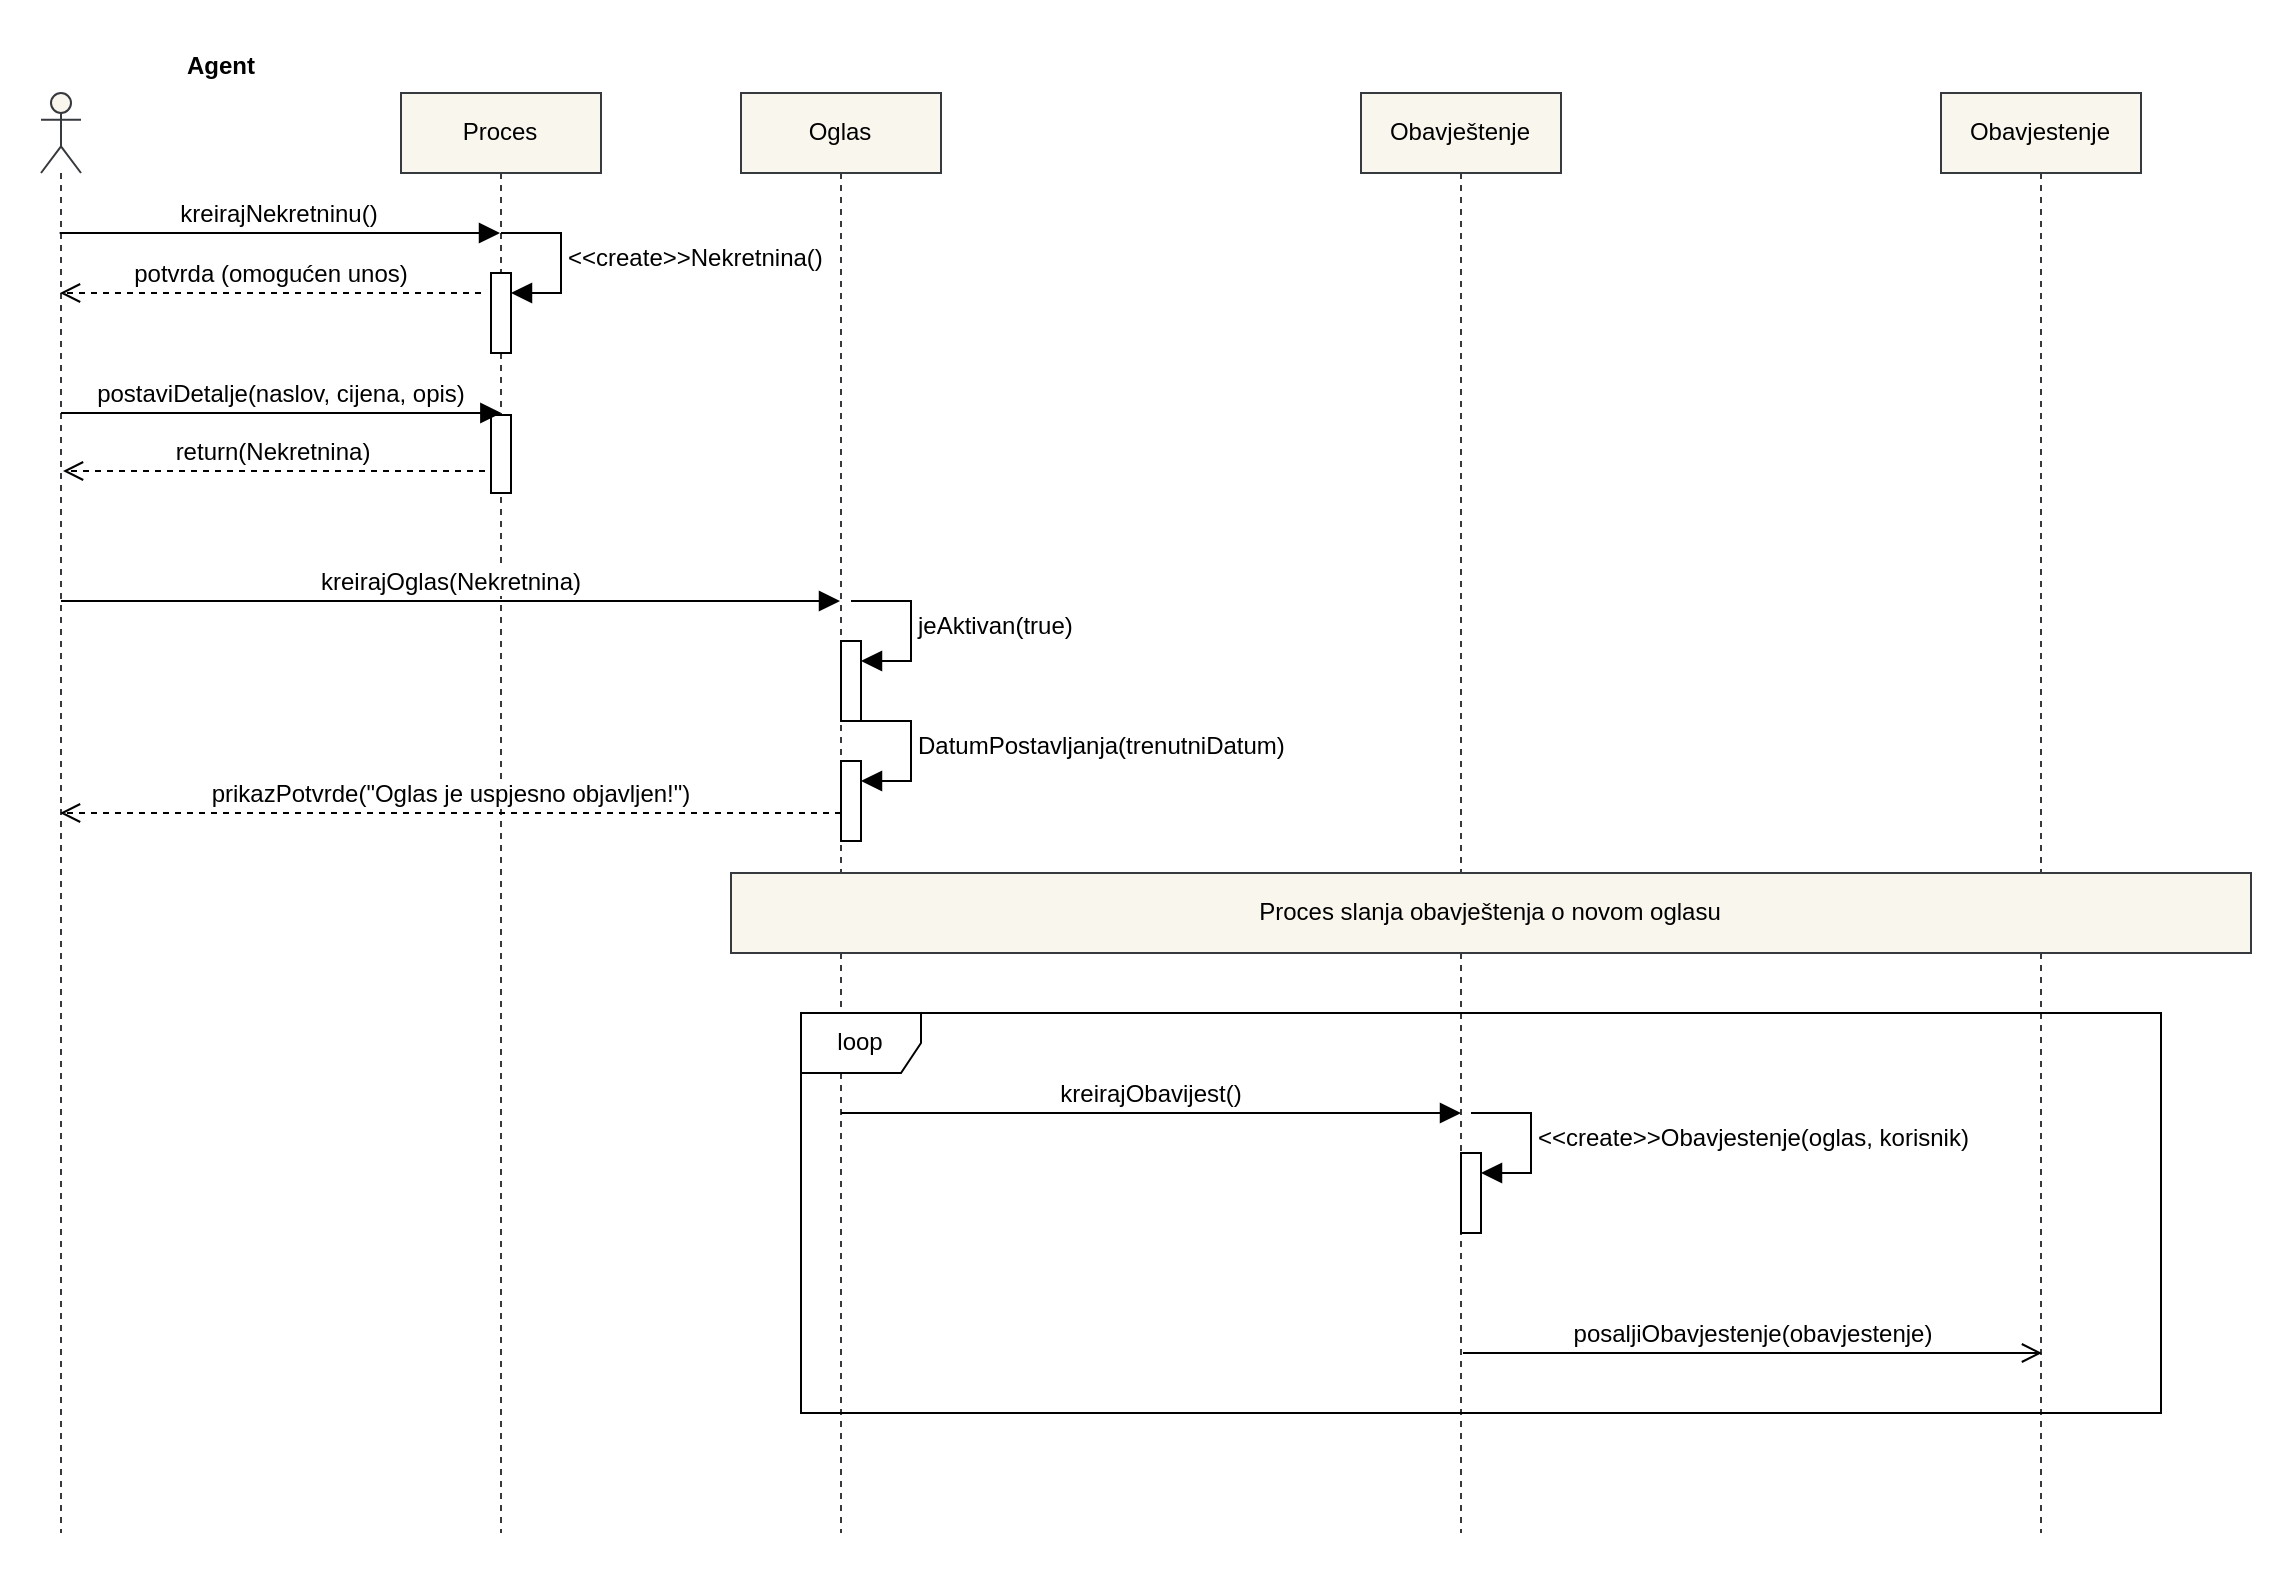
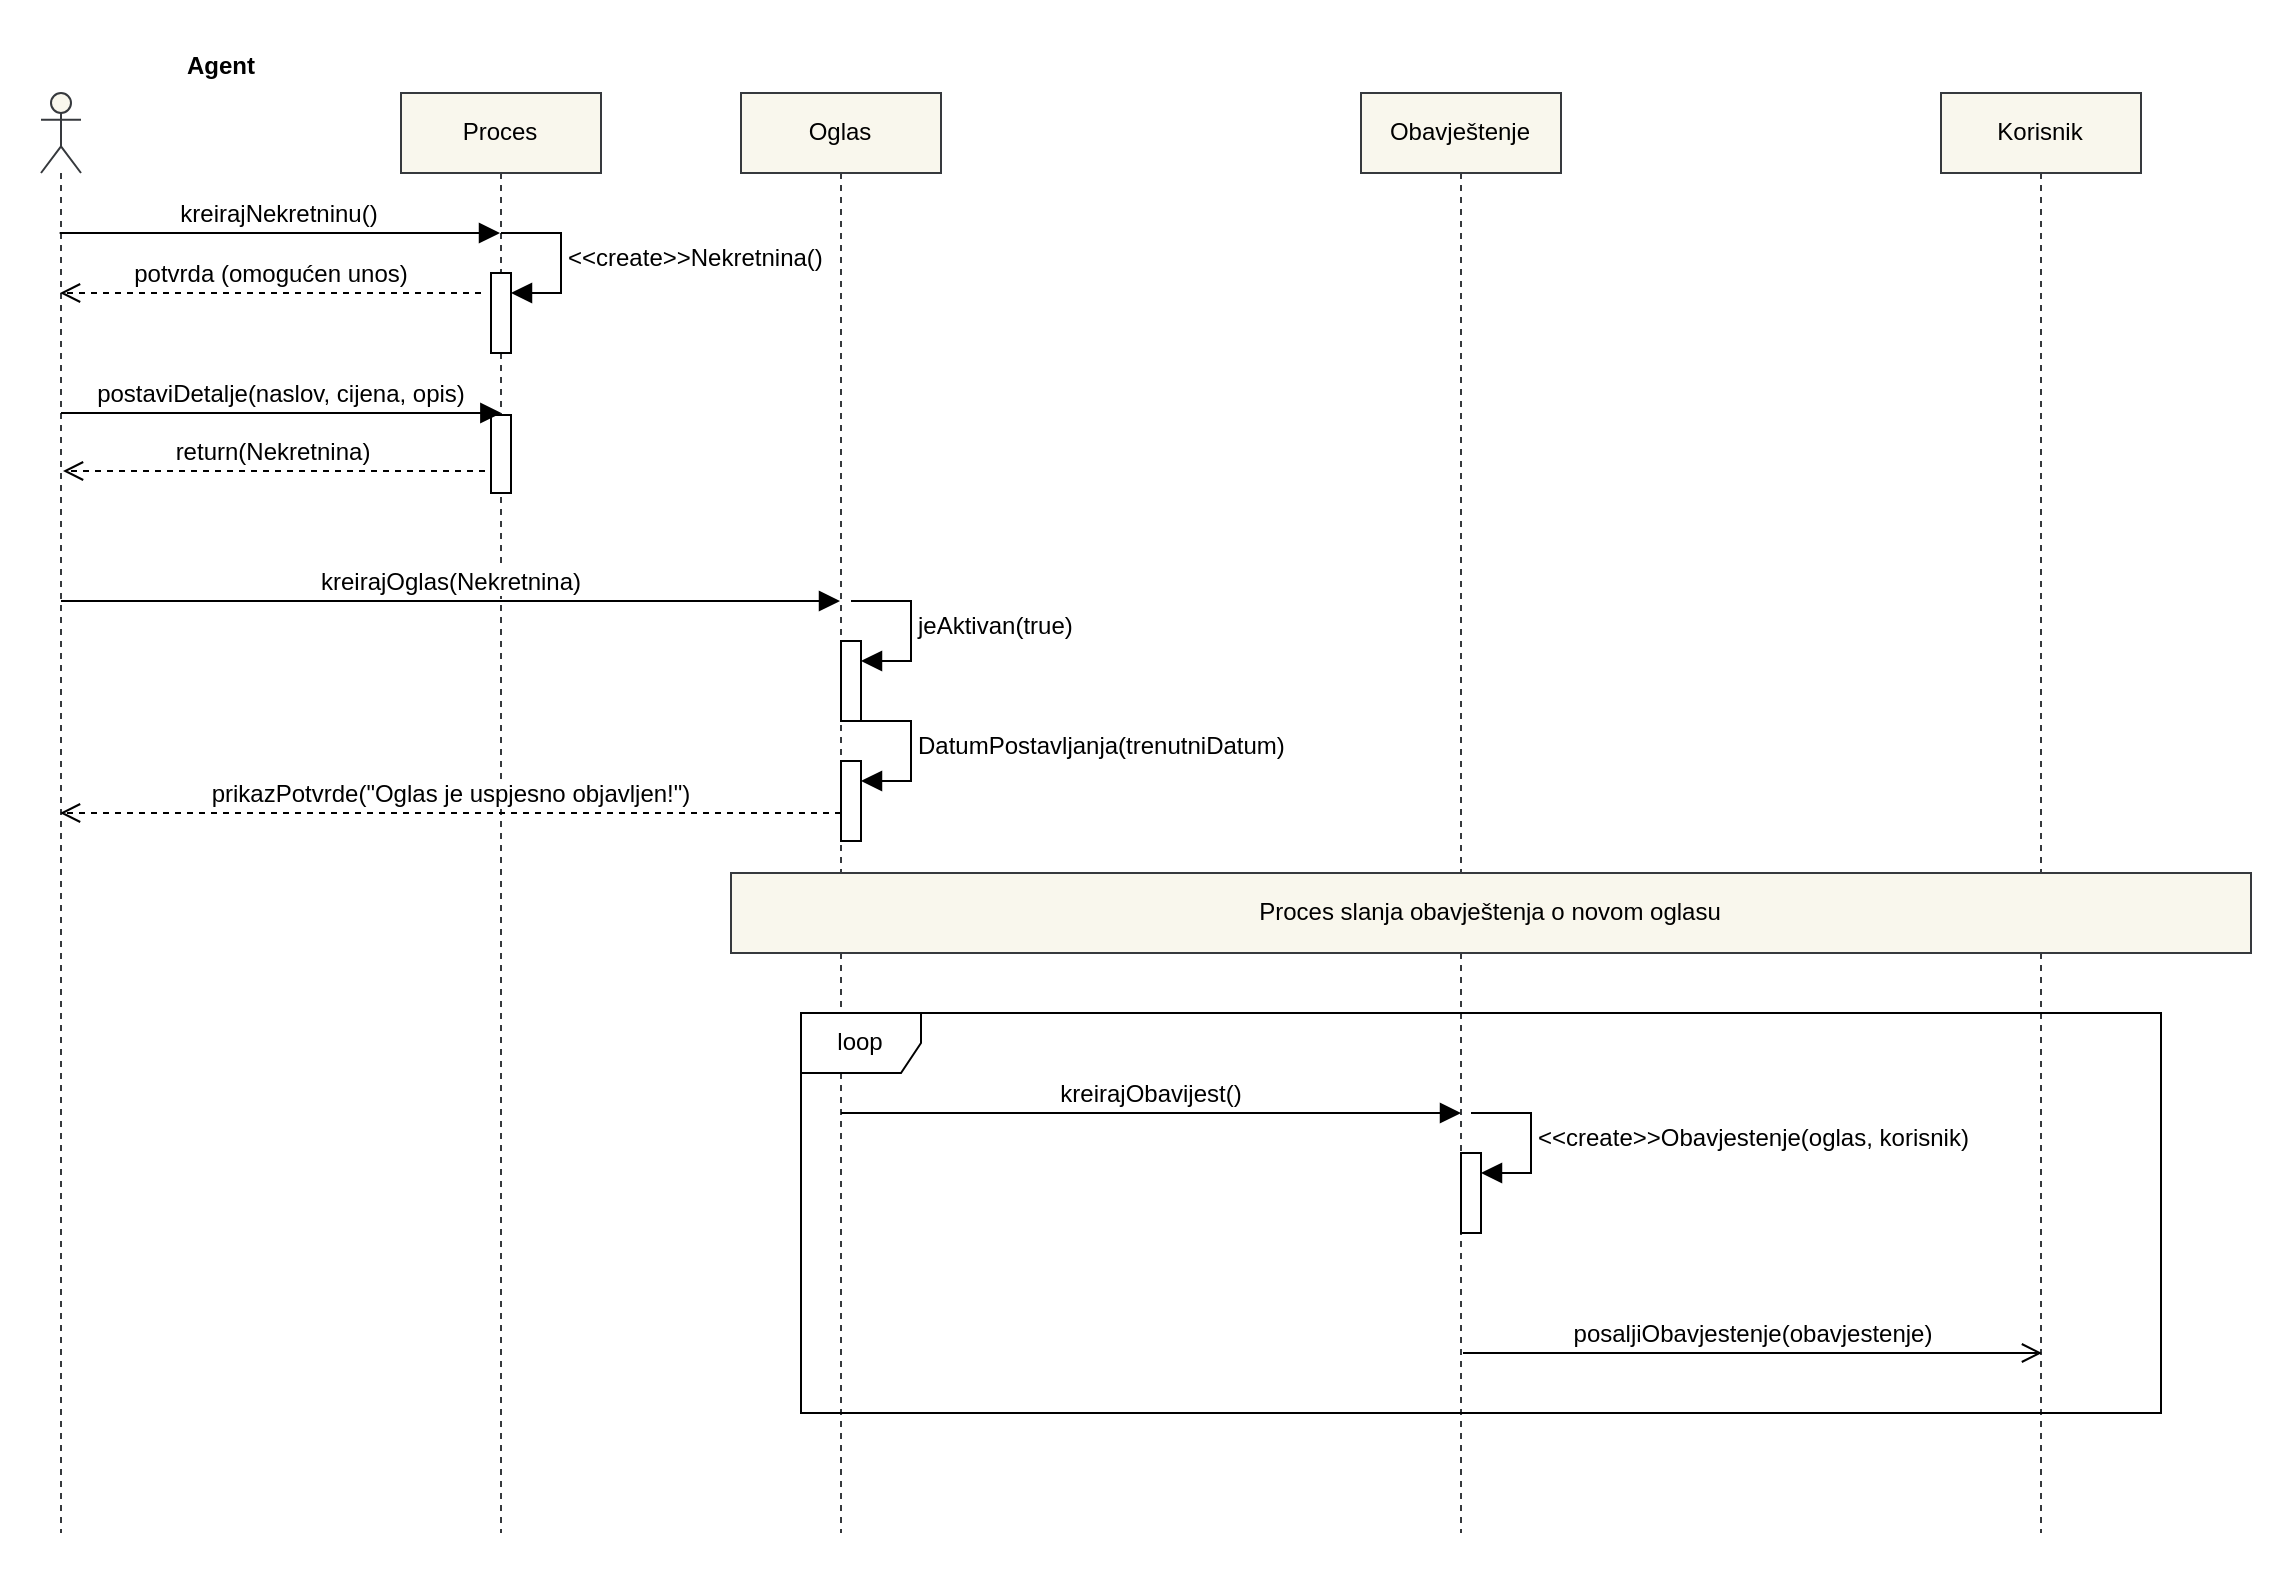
node "Obavjestenje": label "Obavjestenje" -> "Korisnik"
